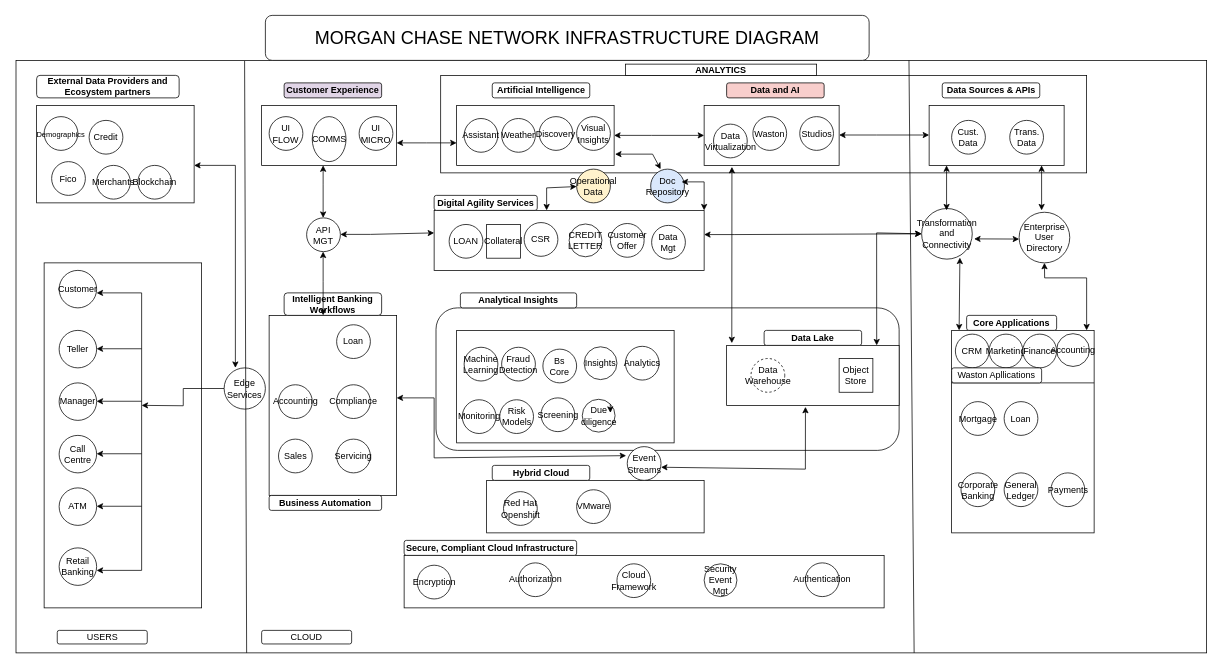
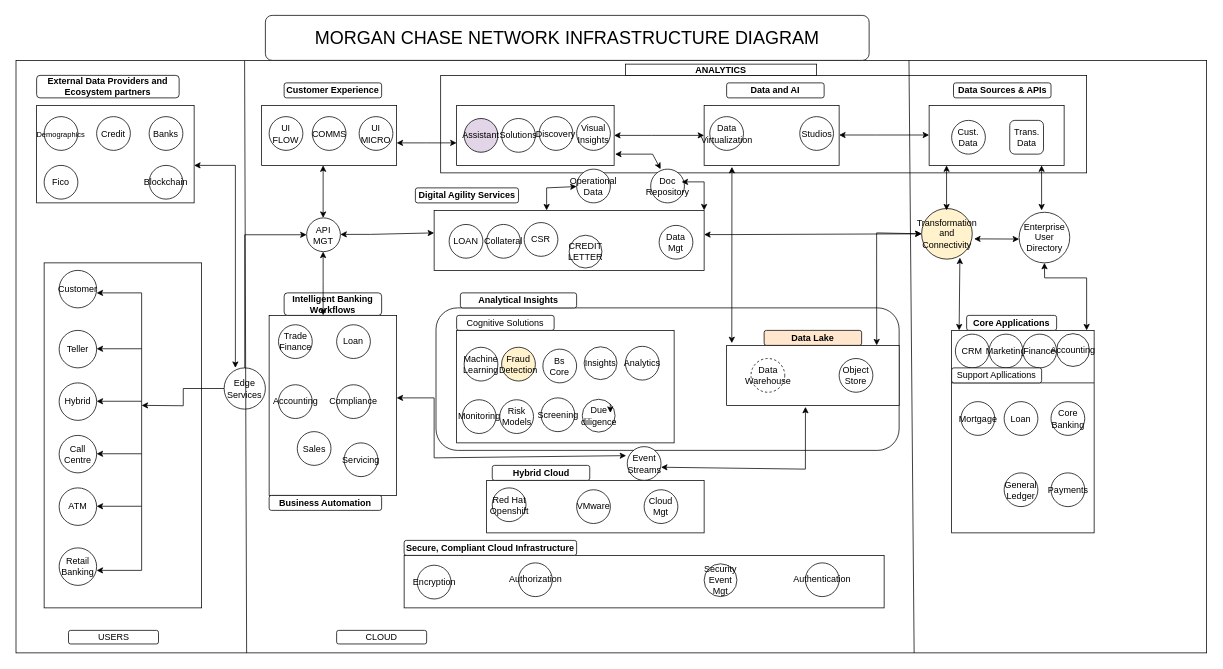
node "Customer Experience": fillcolor #e1d5e7 -> #ffffff
node "Artificial Intelligence": removed
node "Data and AI": fillcolor #f8cecc -> #ffffff
node "Data Sources & APIs": moved (991, 90) -> (1002, 90)
node "Banks": added
node "Waston": removed
node "Assistant": fillcolor #ffffff -> #e1d5e7
node "Weather": label "Weather" -> "Solutions"
node "Credit": moved (106, 137) -> (113, 134)
node "Trans. Data": shape ellipse -> rounded rectangle
node "COMMS": size 34x45 -> 34x34
node "Data Virtualization": moved (730, 141) -> (726, 134)
node "Fico": moved (68, 179) -> (61, 182)
node "Merchants": removed
node "Blockchain": moved (155, 182) -> (166, 182)
node "Operational Data": fillcolor #fff2cc -> #ffffff
node "Doc Repository": fillcolor #dae8fc -> #ffffff
node "Digital Agility Services": moved (485, 203) -> (467, 195)
node "Transformation and Connectivity": fillcolor #ffffff -> #fff2cc
edge "Edge Services" -> "API MGT": added
node "CREDIT LETTER": moved (585, 240) -> (585, 252)
node "Customer Offer": removed
node "Collateral": shape rectangle -> ellipse
node "Data Mgt": moved (668, 242) -> (676, 242)
node "Cognitive Solutions": added
node "Data Lake": fillcolor #ffffff -> #ffe6cc
node "Trade Finance": added
node "Fraud Detection": fillcolor #ffffff -> #fff2cc
node "Object Store": shape rectangle -> ellipse
node "Waston Apllications": label "Waston Apllications" -> "Support Apllications"
node "Manager": label "Manager" -> "Hybrid"
node "Core Banking": added
node "Sales": moved (295, 456) -> (314, 449)
node "Servicing": moved (353, 456) -> (361, 460)
node "Corporate Banking": removed
node "Cloud Mgt": added
node "Red Hat Openshift": moved (520, 509) -> (509, 505)
node "Cloud Framework": removed
node "USERS": moved (102, 637) -> (113, 637)
node "CLOUD": moved (306, 637) -> (381, 637)
